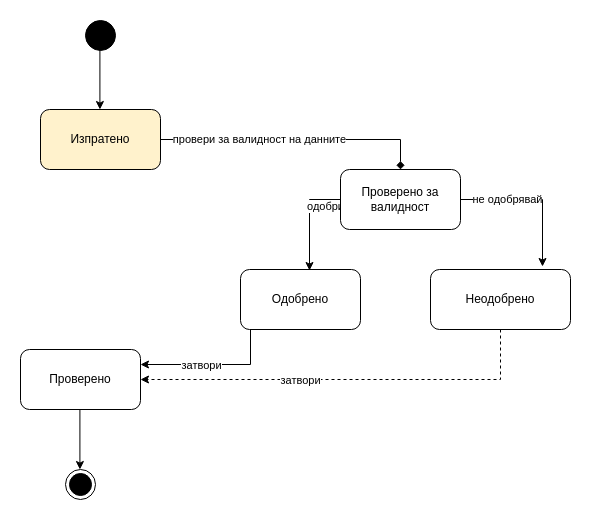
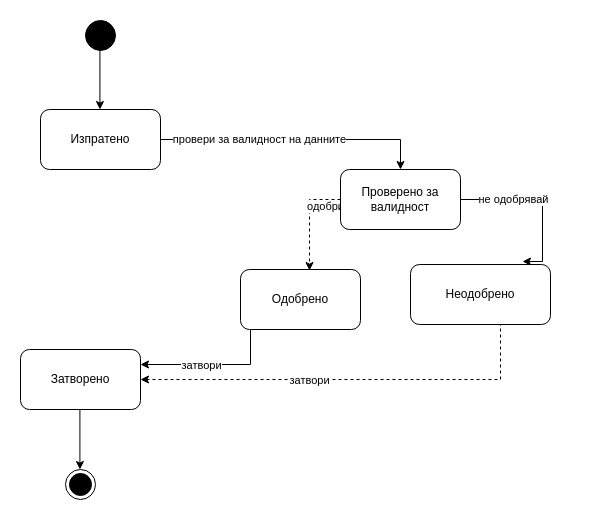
node "Изпратено": fillcolor #fff2cc -> #ffffff
edge "Изпратено" -> "Проверено за валидност": arrowhead diamond -> classic
edge "Проверено за валидност" -> "Одобрено": style solid -> dashed
node "Неодобрено": moved (501, 300) -> (481, 295)
node "Проверено": label "Проверено" -> "Затворено"
